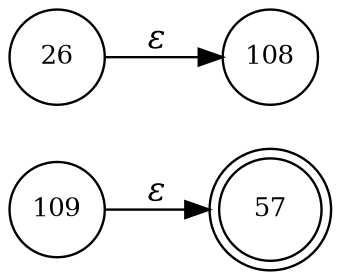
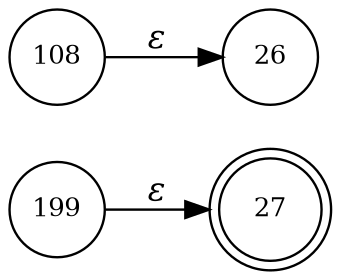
edge "26" -> "108": reversed
node "109": label "109" -> "199"
node "57": label "57" -> "27"
